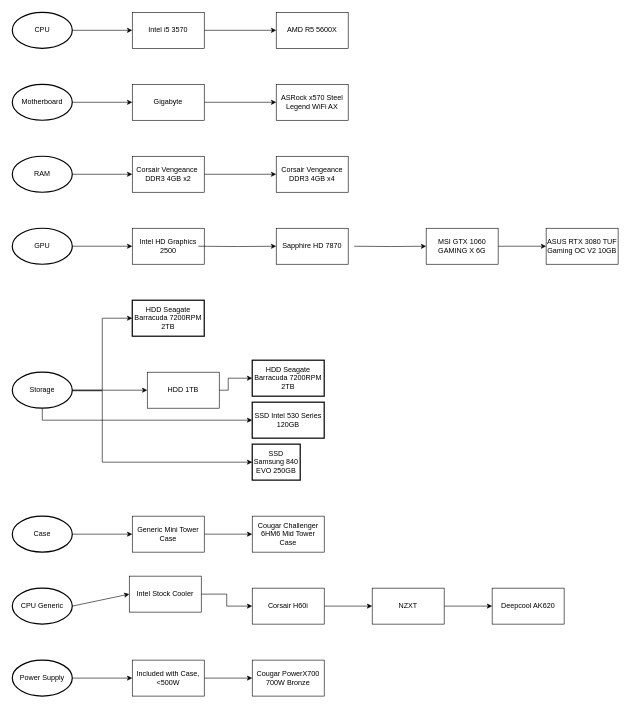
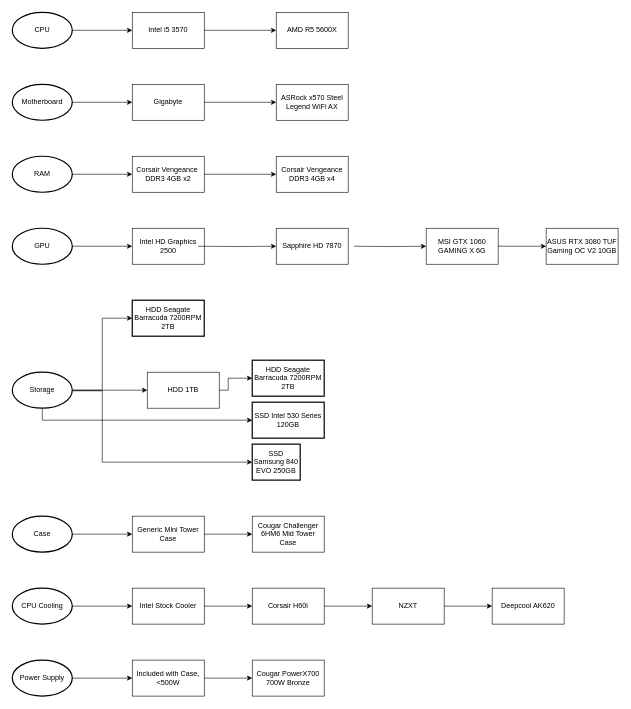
node "Intel Stock Cooler": moved (165, 594) -> (168, 606)
node "CPU Generic": label "CPU Generic" -> "CPU Cooling"
